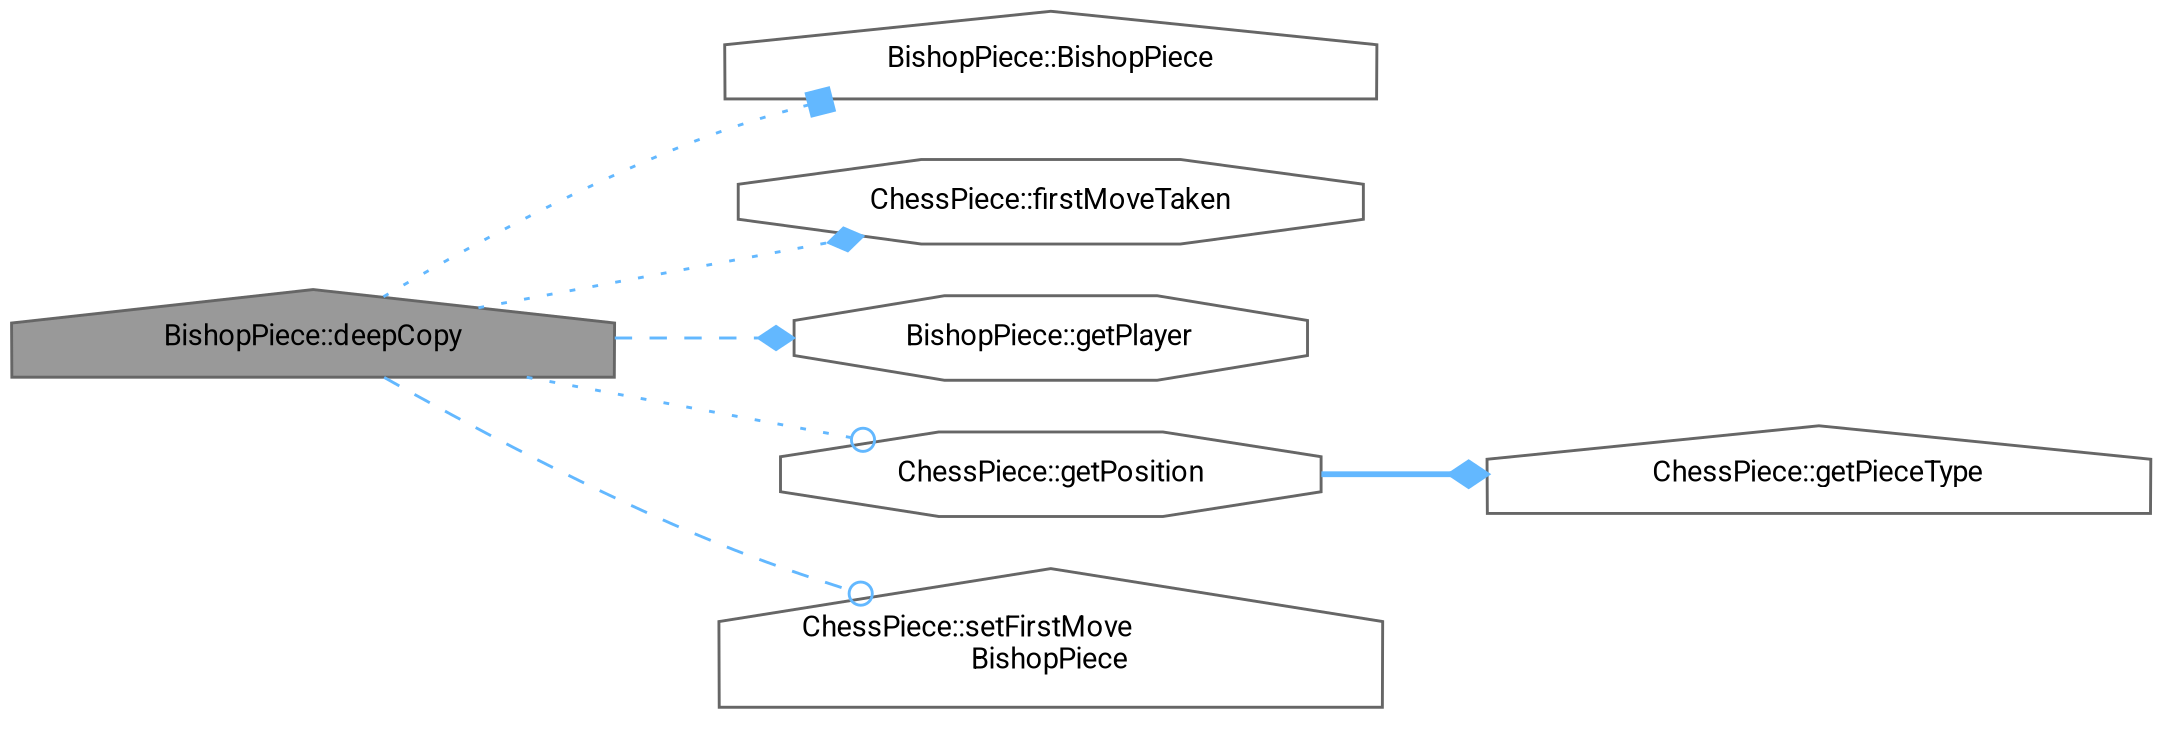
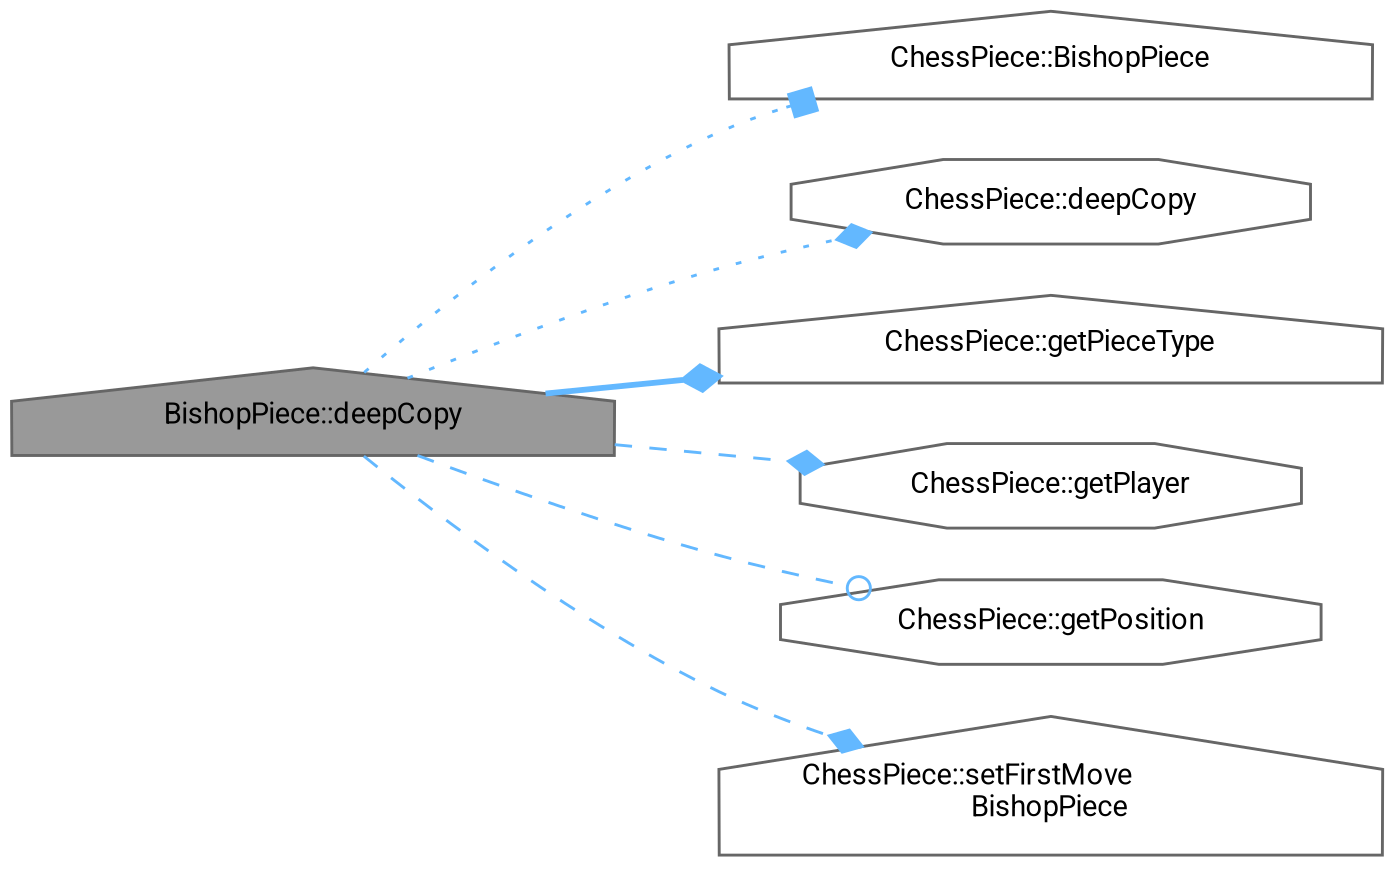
node "BishopPiece::BishopPiece": label "BishopPiece::BishopPiece" -> "ChessPiece::BishopPiece"
node "ChessPiece::firstMoveTaken": label "ChessPiece::firstMoveTaken" -> "ChessPiece::deepCopy"
node "BishopPiece::getPlayer": label "BishopPiece::getPlayer" -> "ChessPiece::getPlayer"
edge "BishopPiece::deepCopy" -> "ChessPiece::getPosition": style dotted -> dashed
edge "ChessPiece::getPosition" -> "ChessPiece::getPieceType": now "BishopPiece::deepCopy" -> "ChessPiece::getPieceType"
edge "BishopPiece::deepCopy" -> "ChessPiece::setFirstMove BishopPiece": arrowhead odot -> diamond
